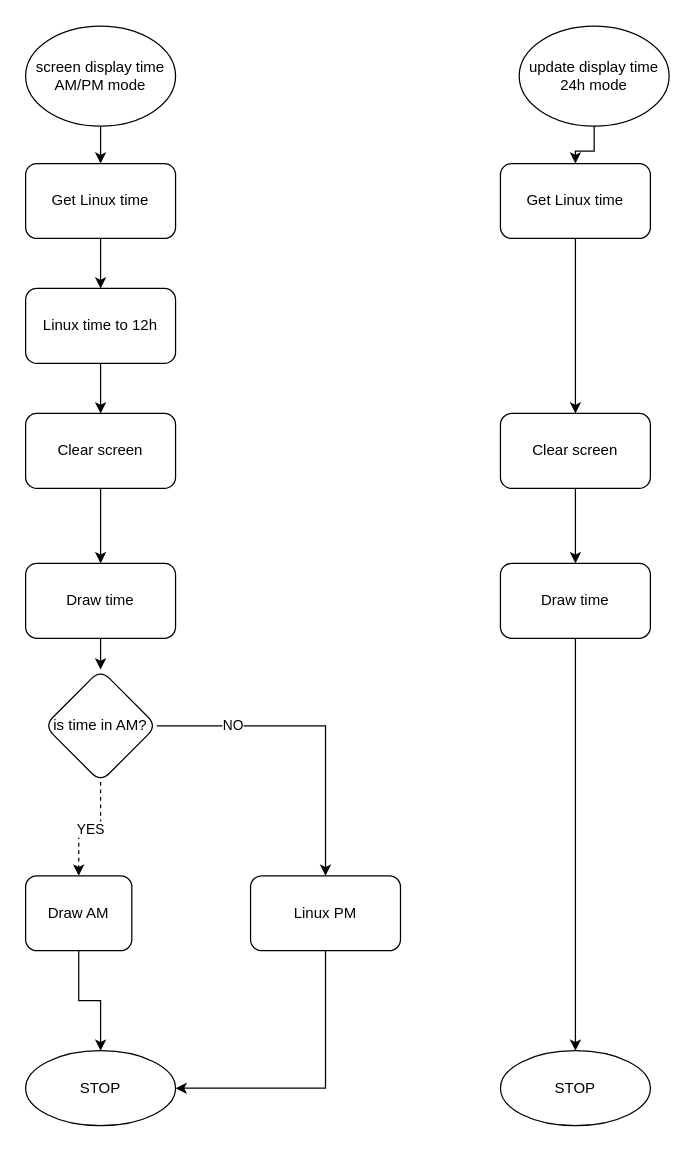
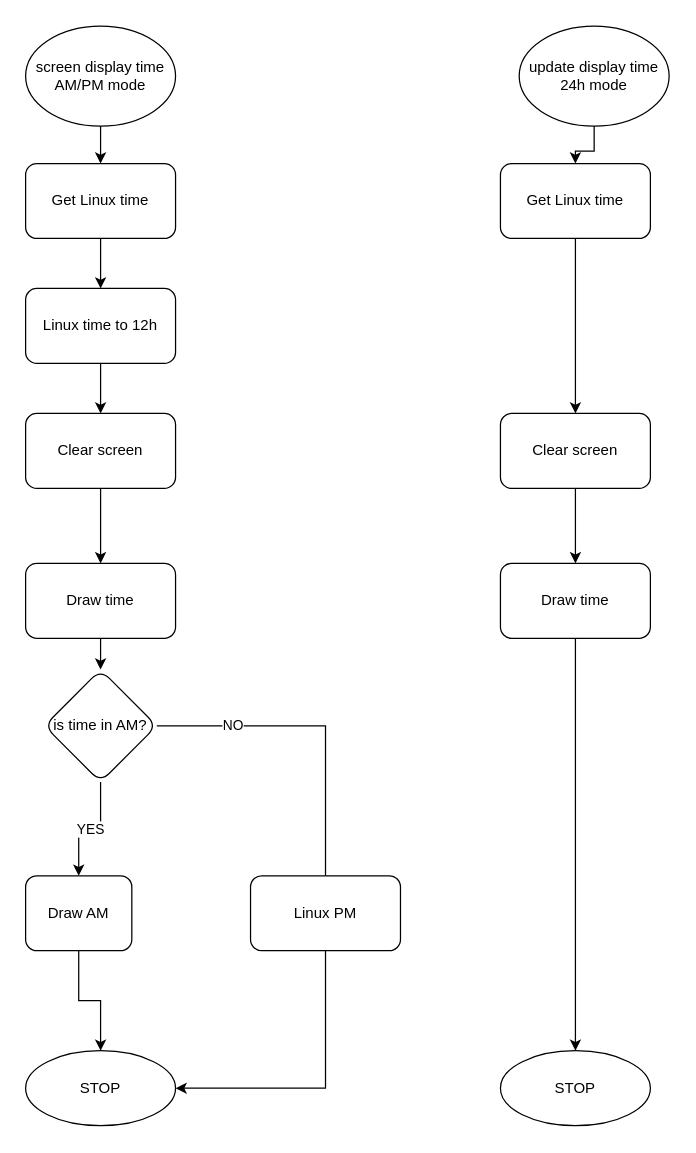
edge "is time in AM?" -> "Draw AM": style dashed -> solid
edge "is time in AM?" -> "Linux PM": arrowhead classic -> none
